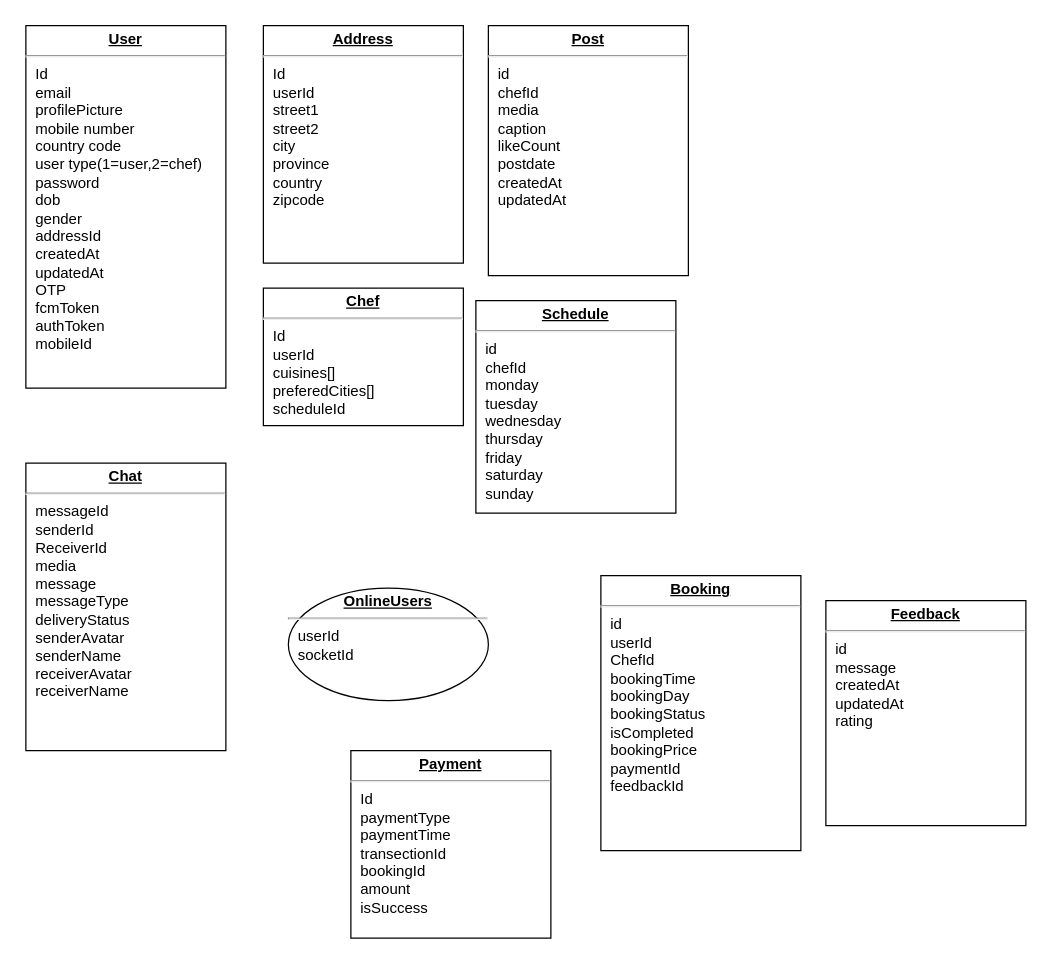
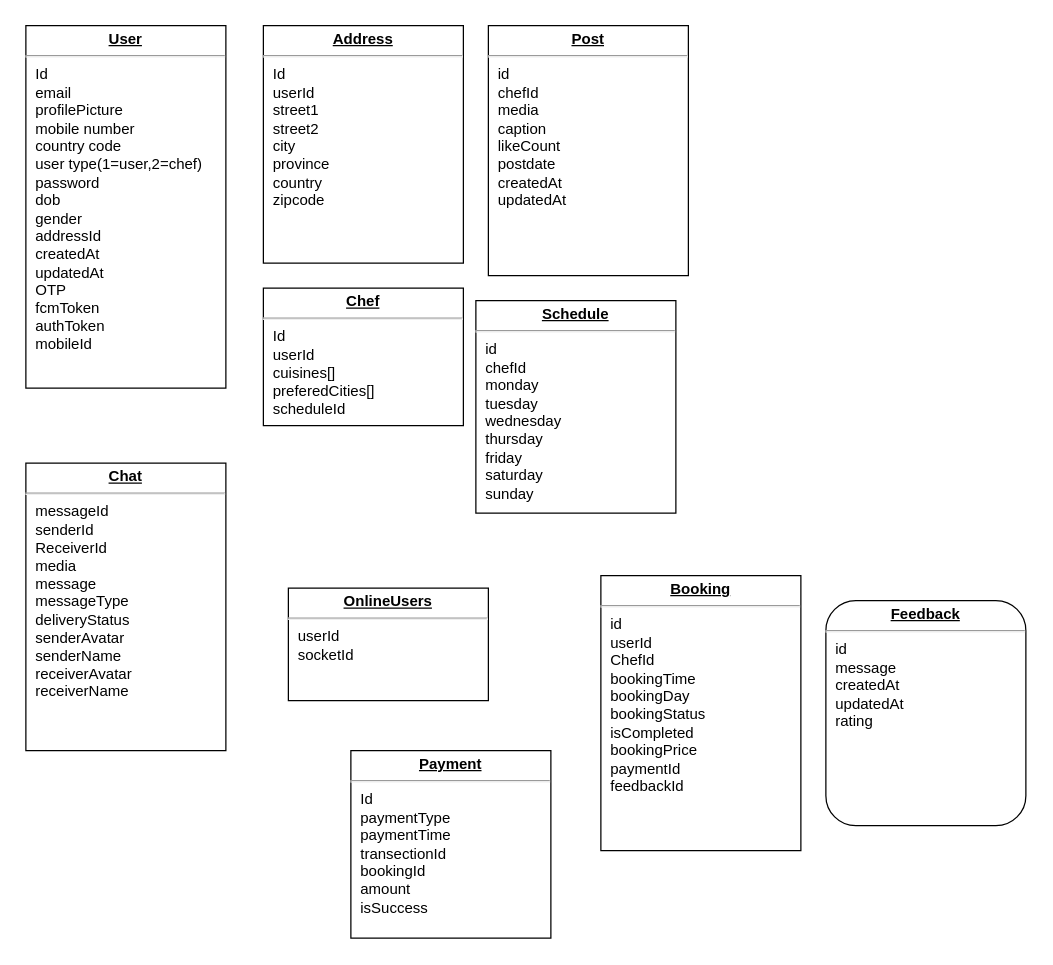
node "OnlineUsers userId socketId": shape ellipse -> rectangle
node "Feedback id message createdAt updatedAt rating": shape rectangle -> rounded rectangle
